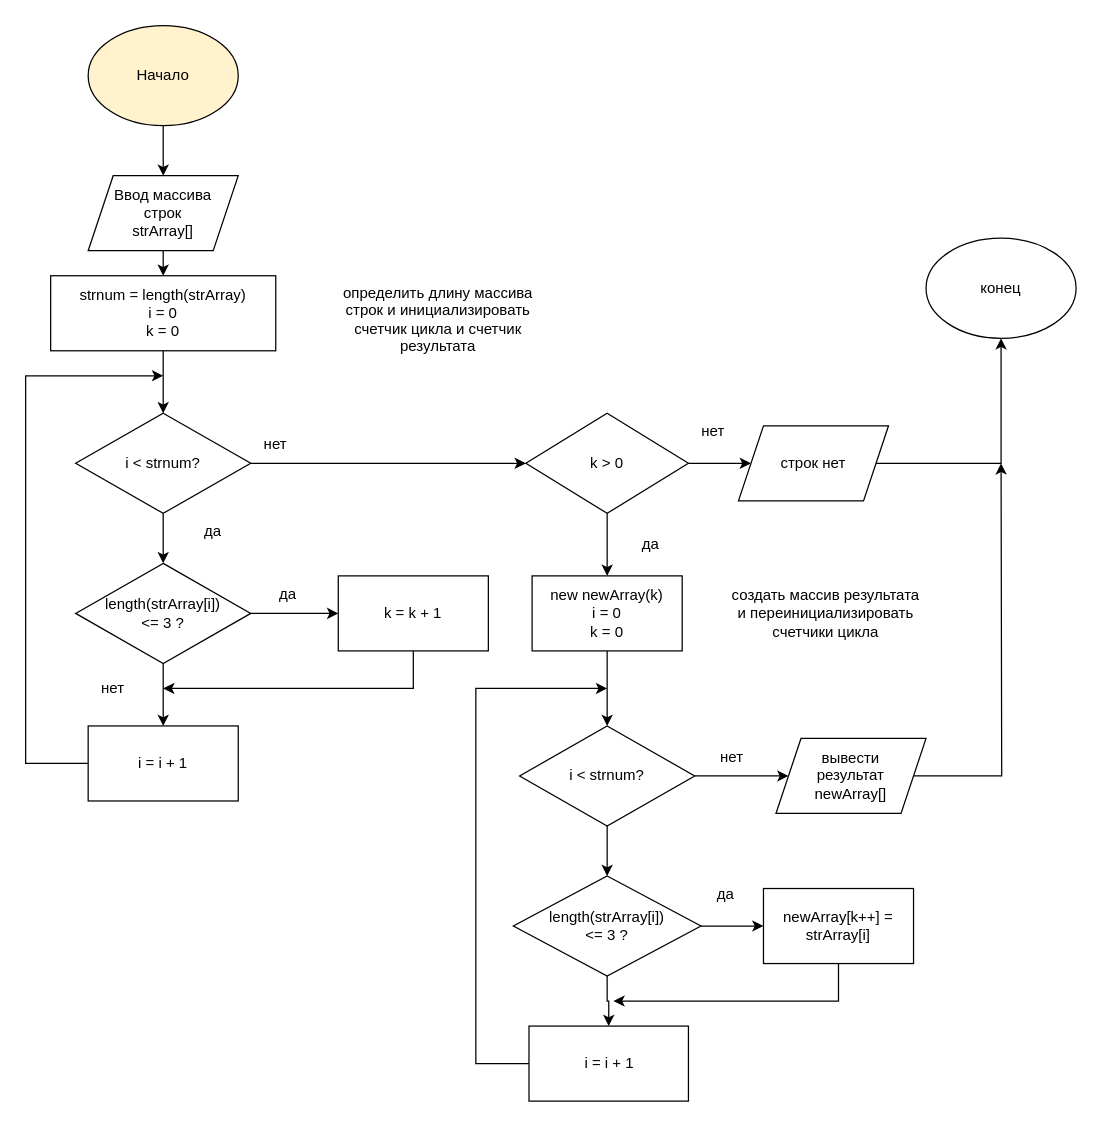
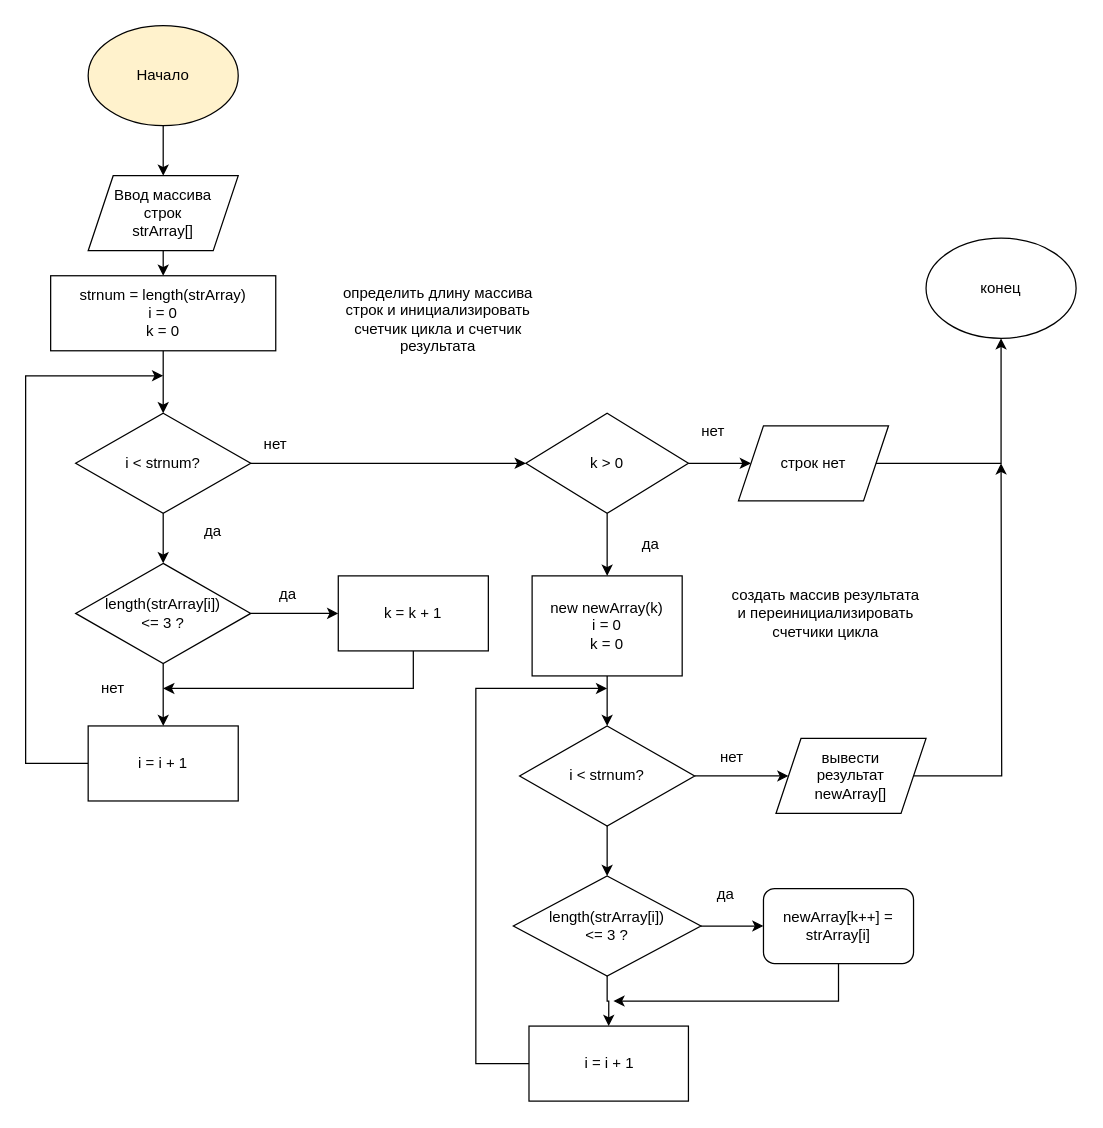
node "new newArray(k) i = 0 k = 0": size 150x75 -> 150x100
node "newArray[k++] = strArray[i]": shape rectangle -> rounded rectangle
